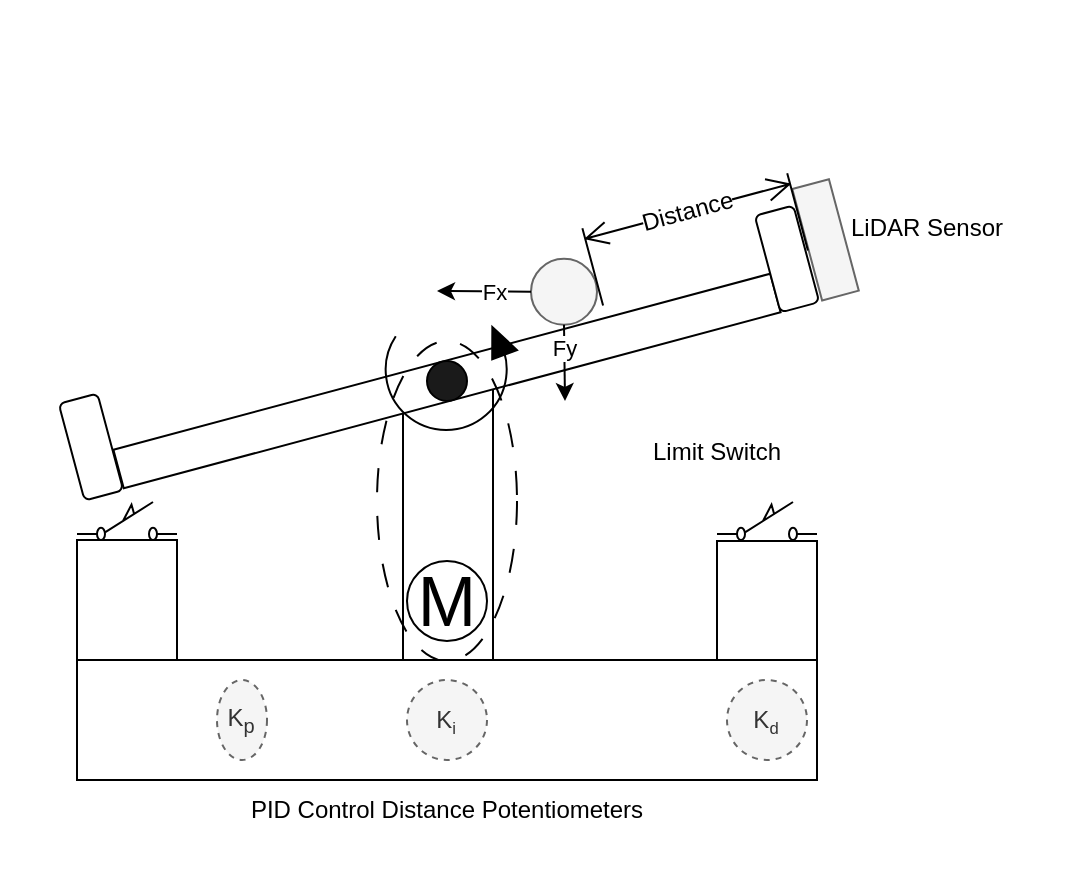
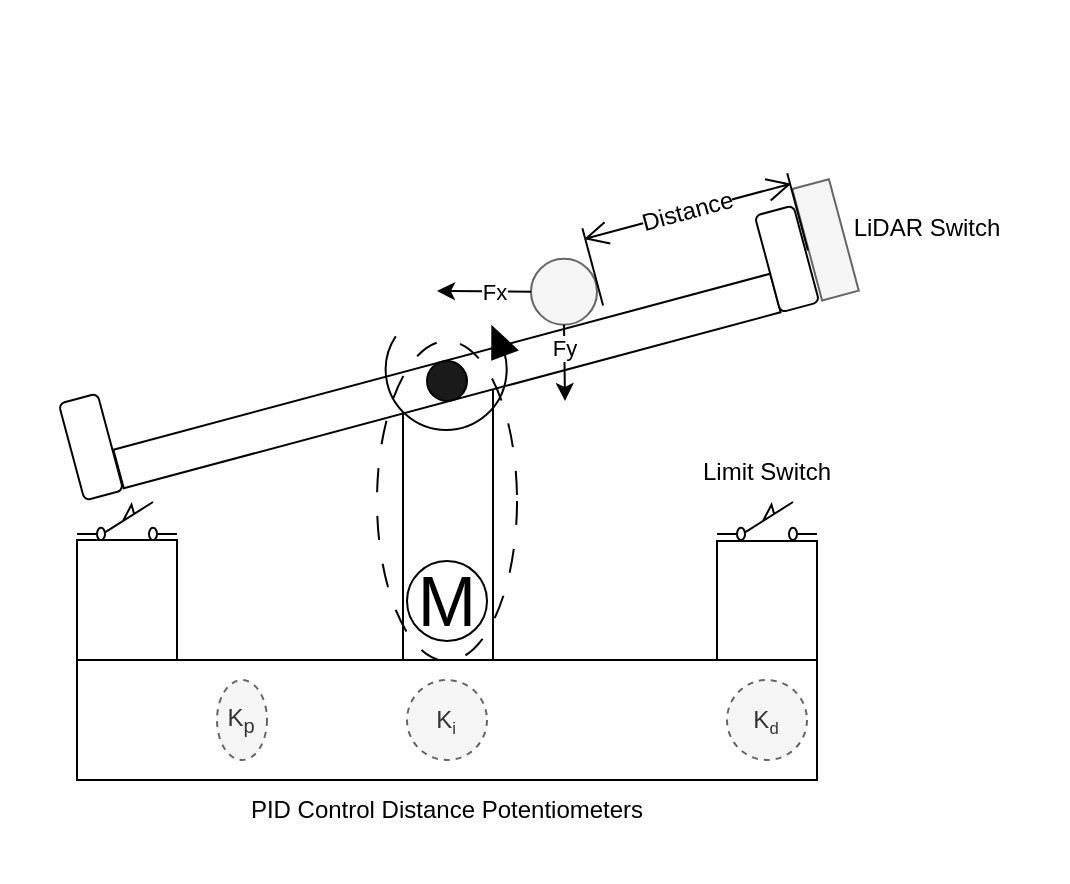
node "LiDAR Sensor": label "LiDAR Sensor" -> "LiDAR Switch"
node "Limit Switch": moved (717, 452) -> (767, 472)
